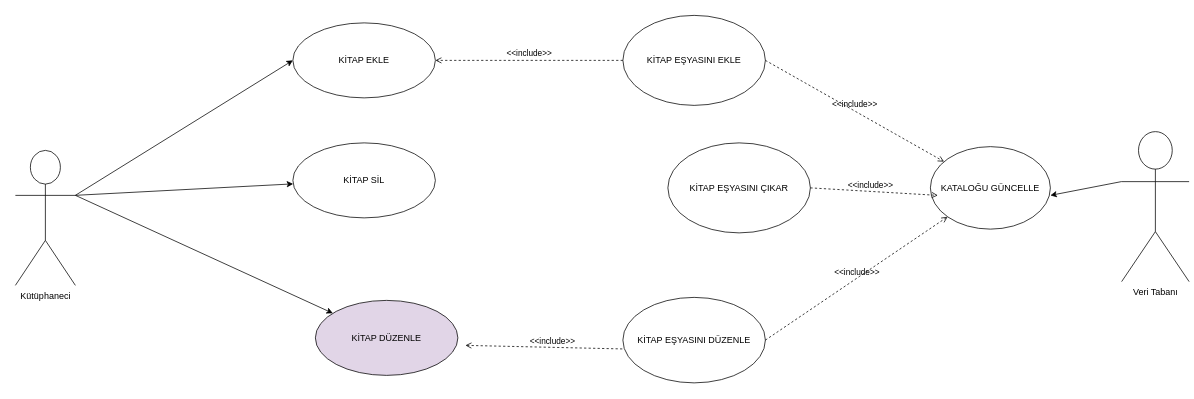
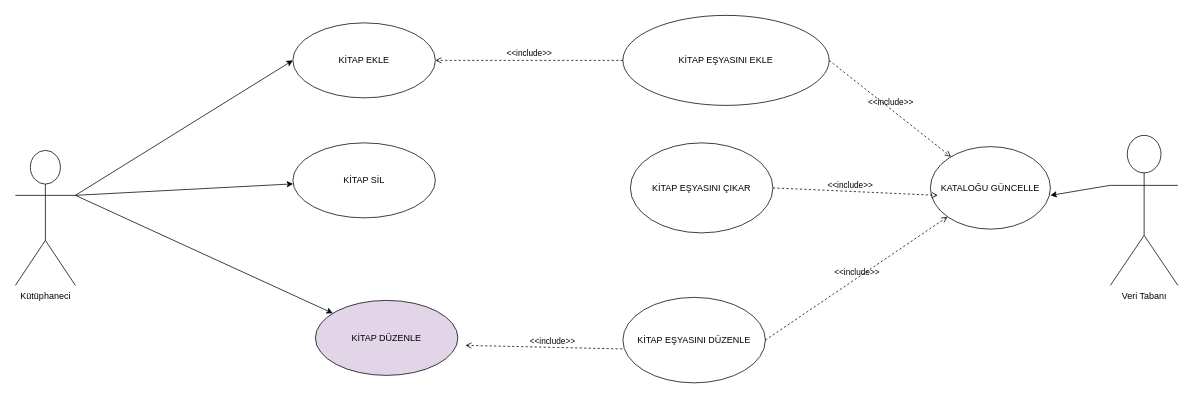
node "KİTAP EŞYASINI EKLE": size 143x90 -> 206x90
node "KİTAP EŞYASINI ÇIKAR": moved (739, 188) -> (702, 188)
node "Veri Tabanı": moved (1155, 207) -> (1144, 210)
